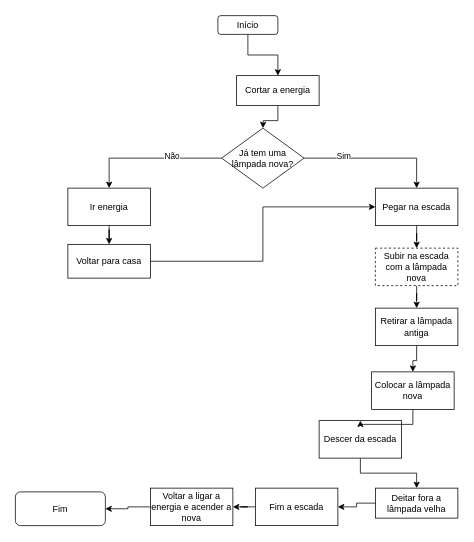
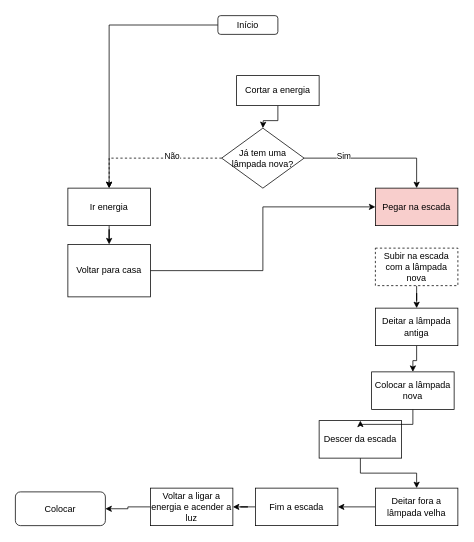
edge "Início" -> "Cortar a energia": now "Início" -> "Ir energia"
edge "Já tem uma lâmpada nova?" -> "Ir energia": style solid -> dashed
node "Pegar na escada": fillcolor #ffffff -> #f8cecc
edge "Pegar na escada" -> "Subir na escada com a lâmpada nova": removed
node "Voltar para casa": size 83x34 -> 83x53
node "Retirar a lâmpada antiga": label "Retirar a lâmpada antiga" -> "Deitar a lâmpada antiga"
node "Deitar fora a lâmpada velha": size 83x30 -> 83x38
node "Voltar a ligar a energia e acender a nova": label "Voltar a ligar a energia e acender a nova" -> "Voltar a ligar a energia e acender a luz"
node "Fim": label "Fim" -> "Colocar"
